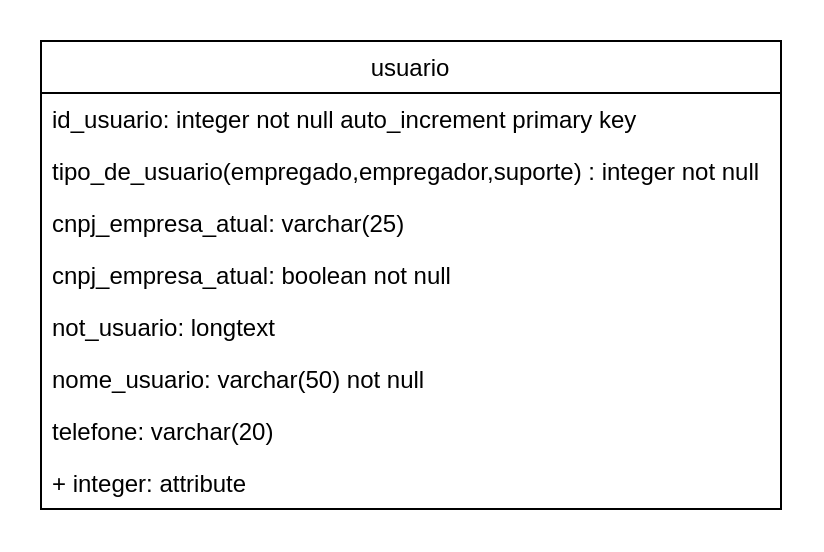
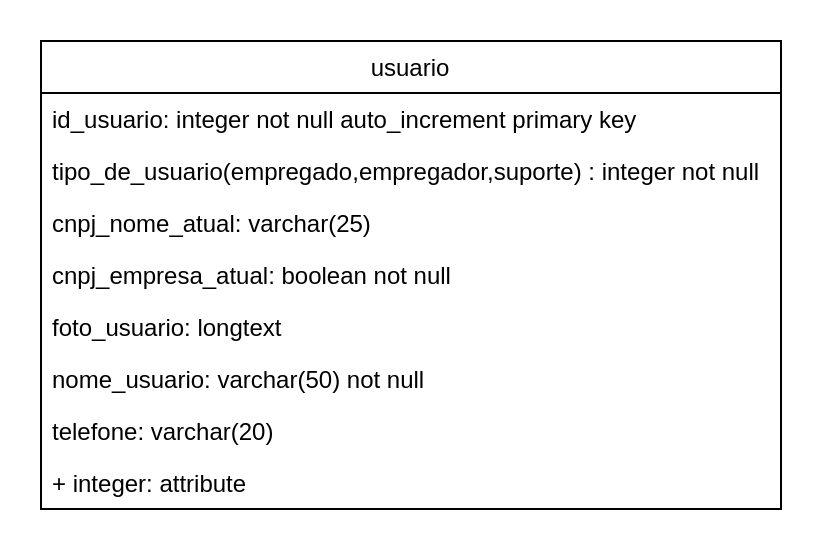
node "cnpj_empresa_atual: varchar(25)": label "cnpj_empresa_atual: varchar(25)" -> "cnpj_nome_atual: varchar(25)"
node "not_usuario: longtext": label "not_usuario: longtext" -> "foto_usuario: longtext"
